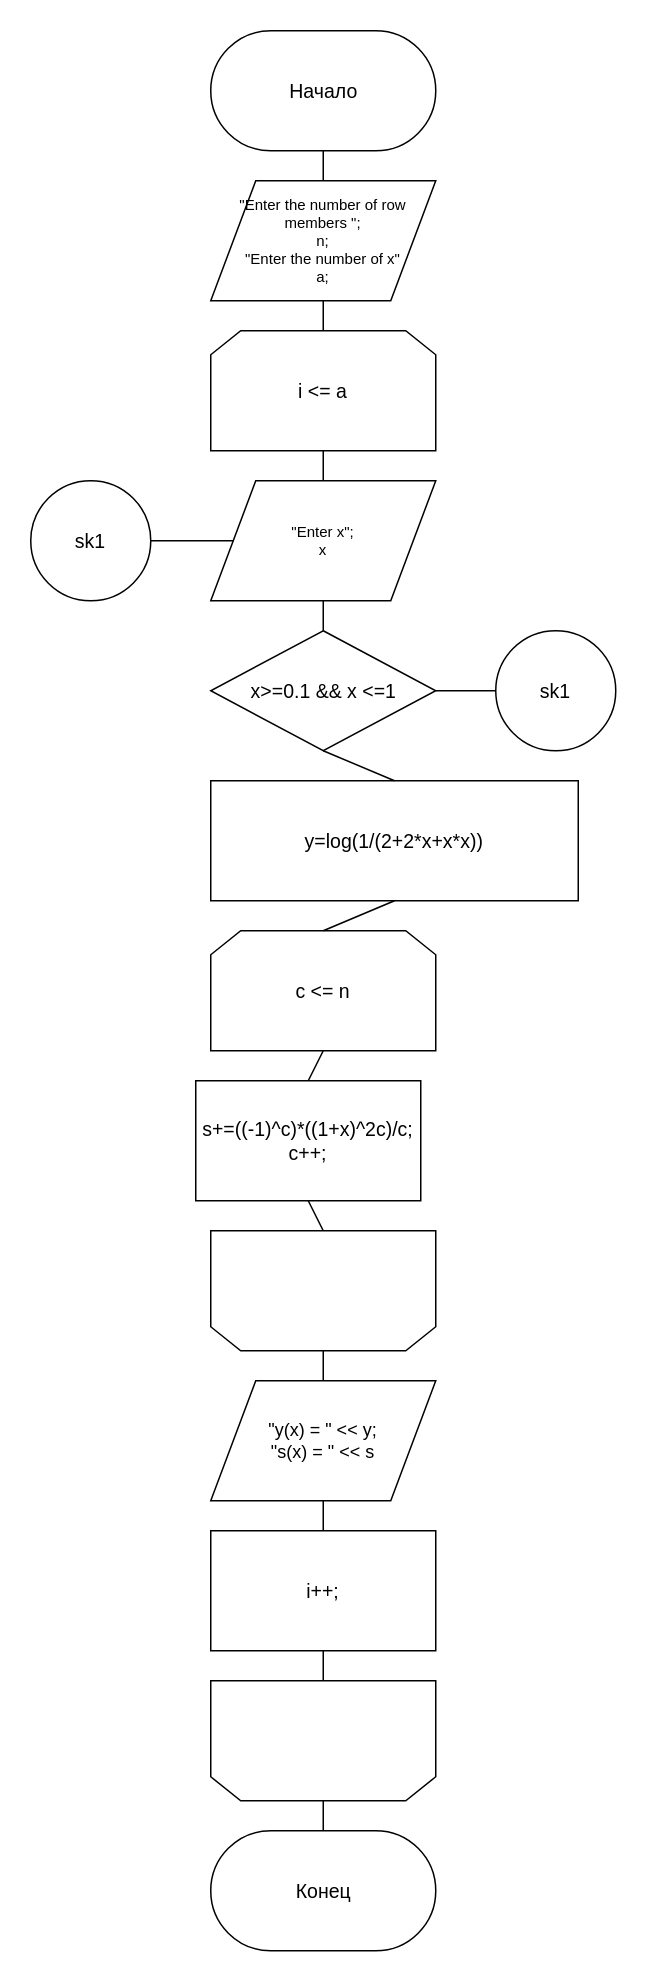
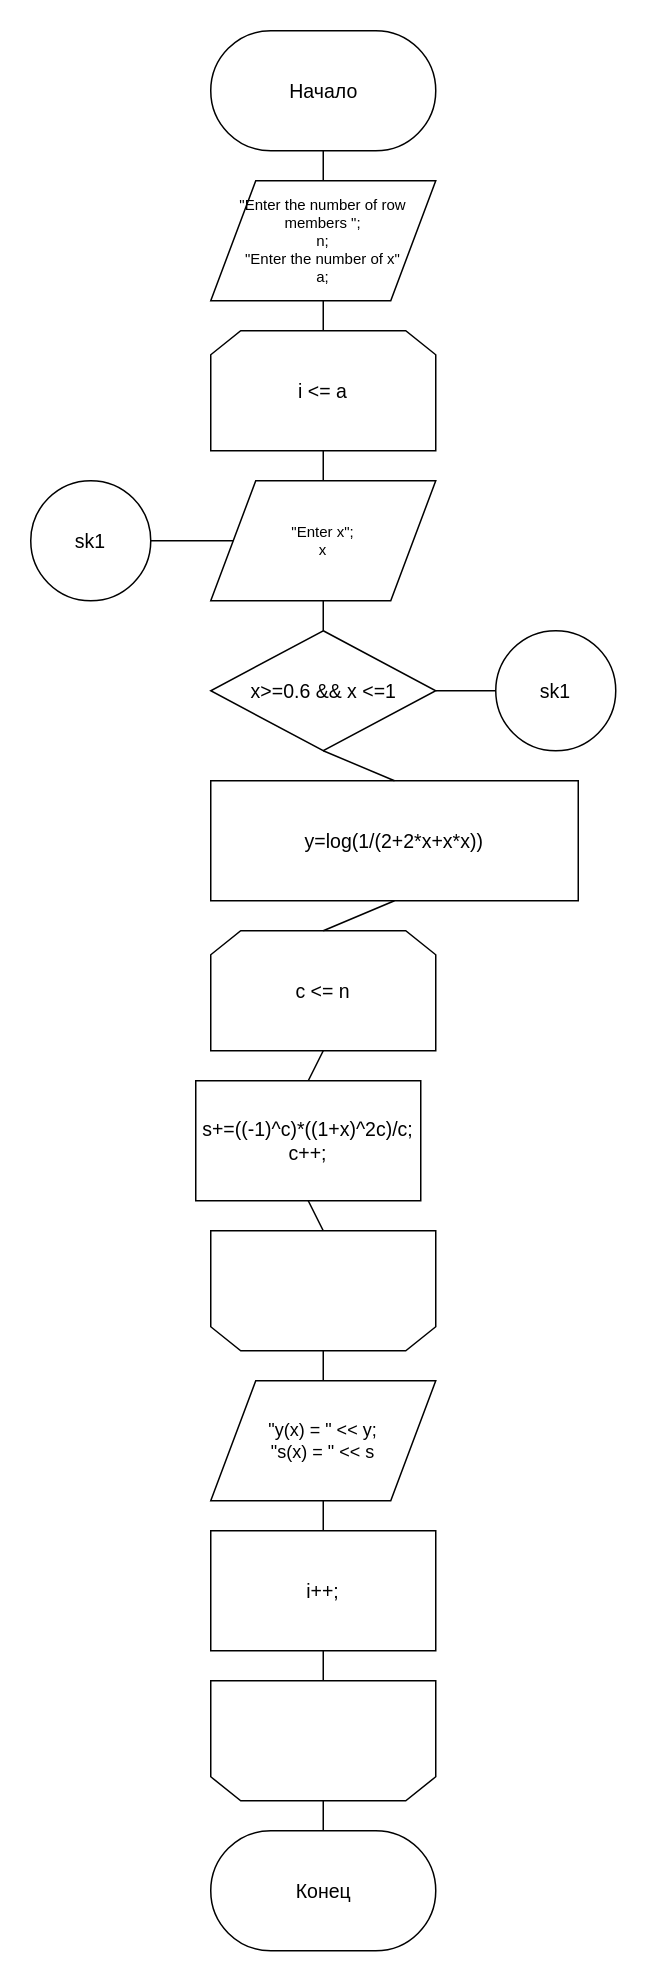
node "x>=0.1 && x <=1": label "x>=0.1 && x <=1" -> "x>=0.6 && x <=1"
